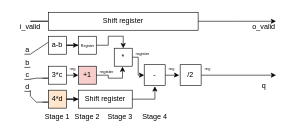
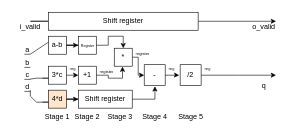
node "+1": fillcolor #f8cecc -> #ffffff
node "Stage 5": added
